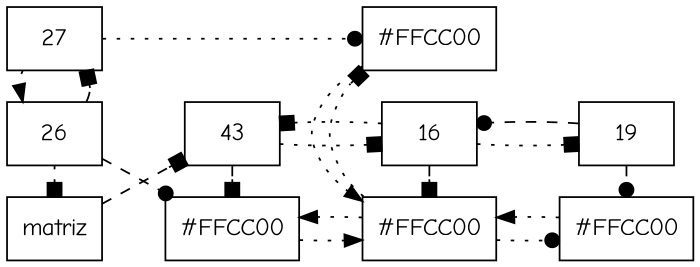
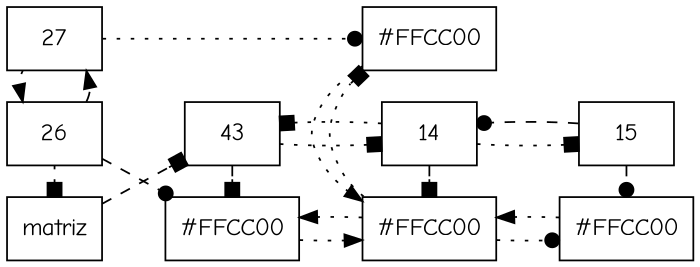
edge "26" -> "27": arrowhead box -> normal
node "16": label "16" -> "14"
node "19": label "19" -> "15"
